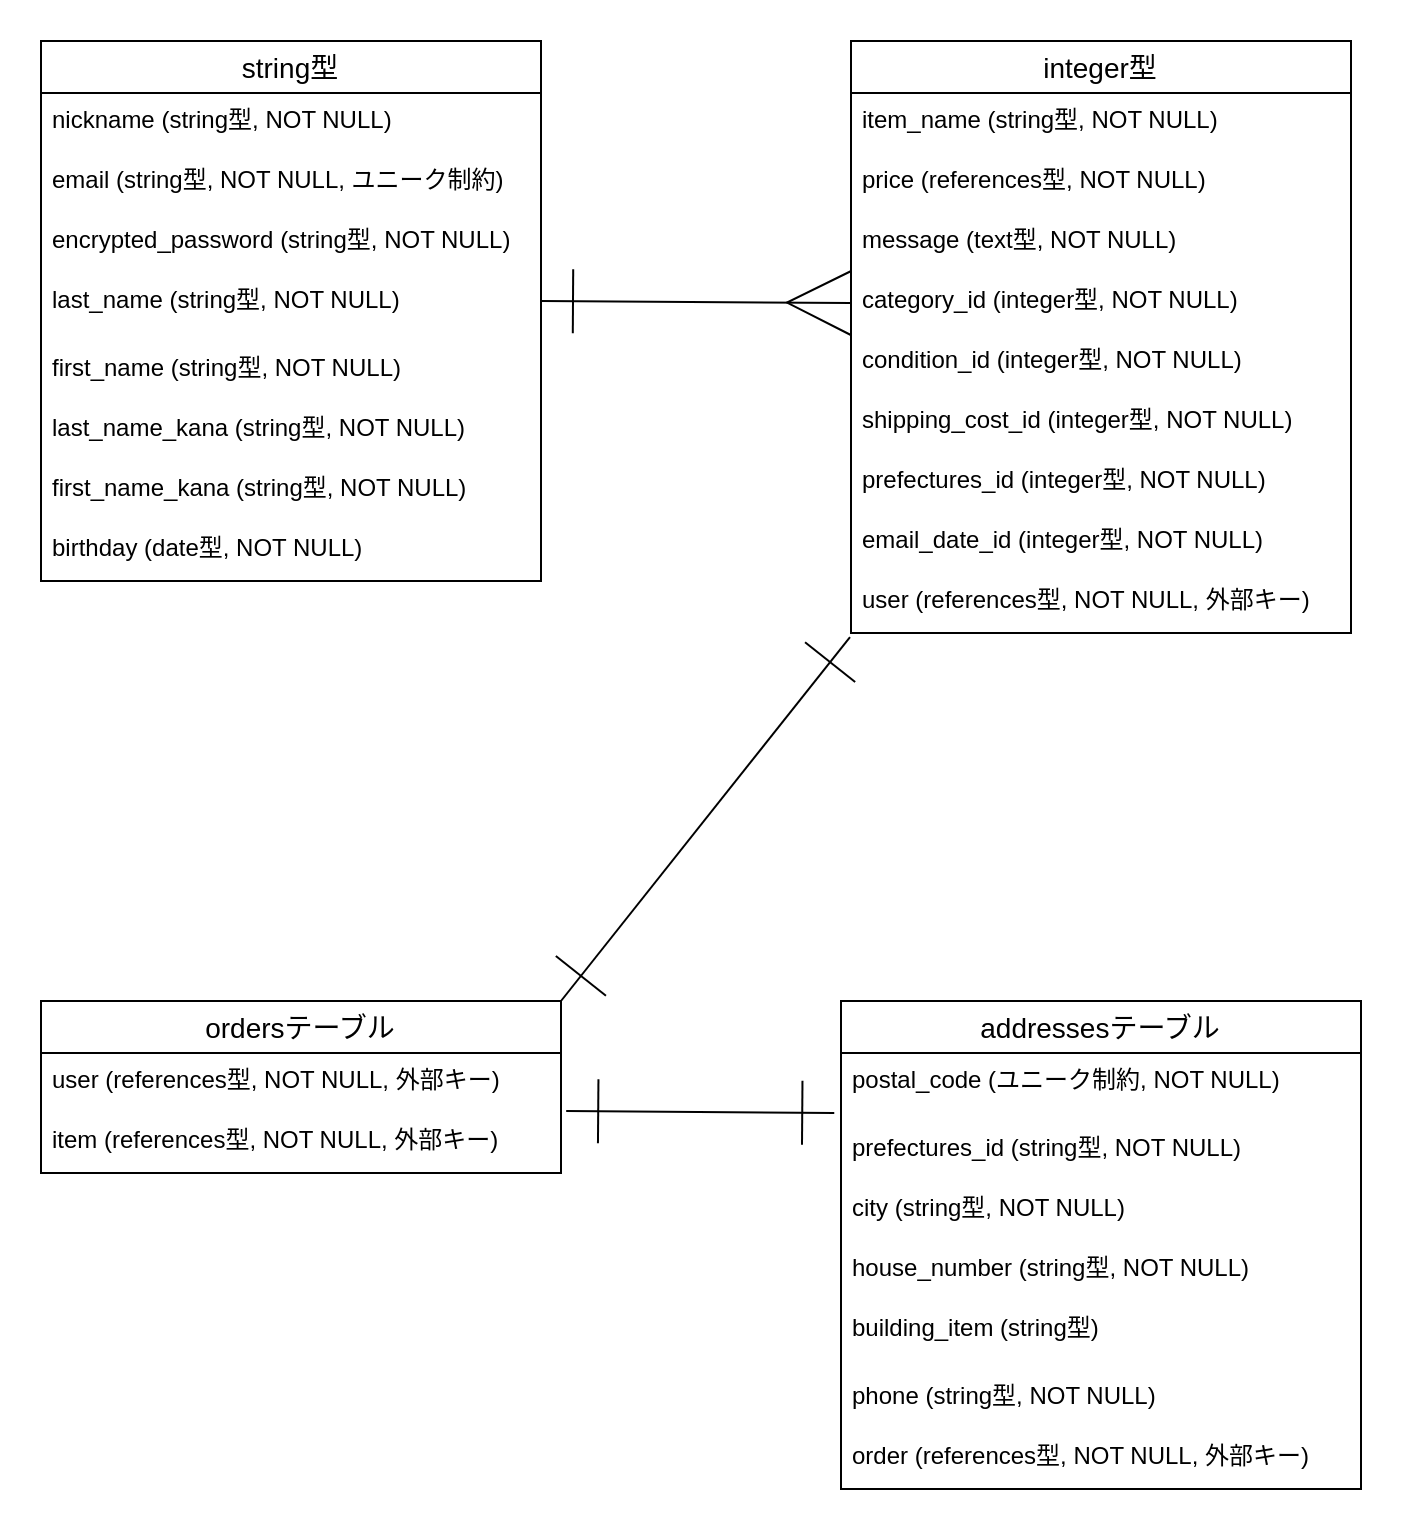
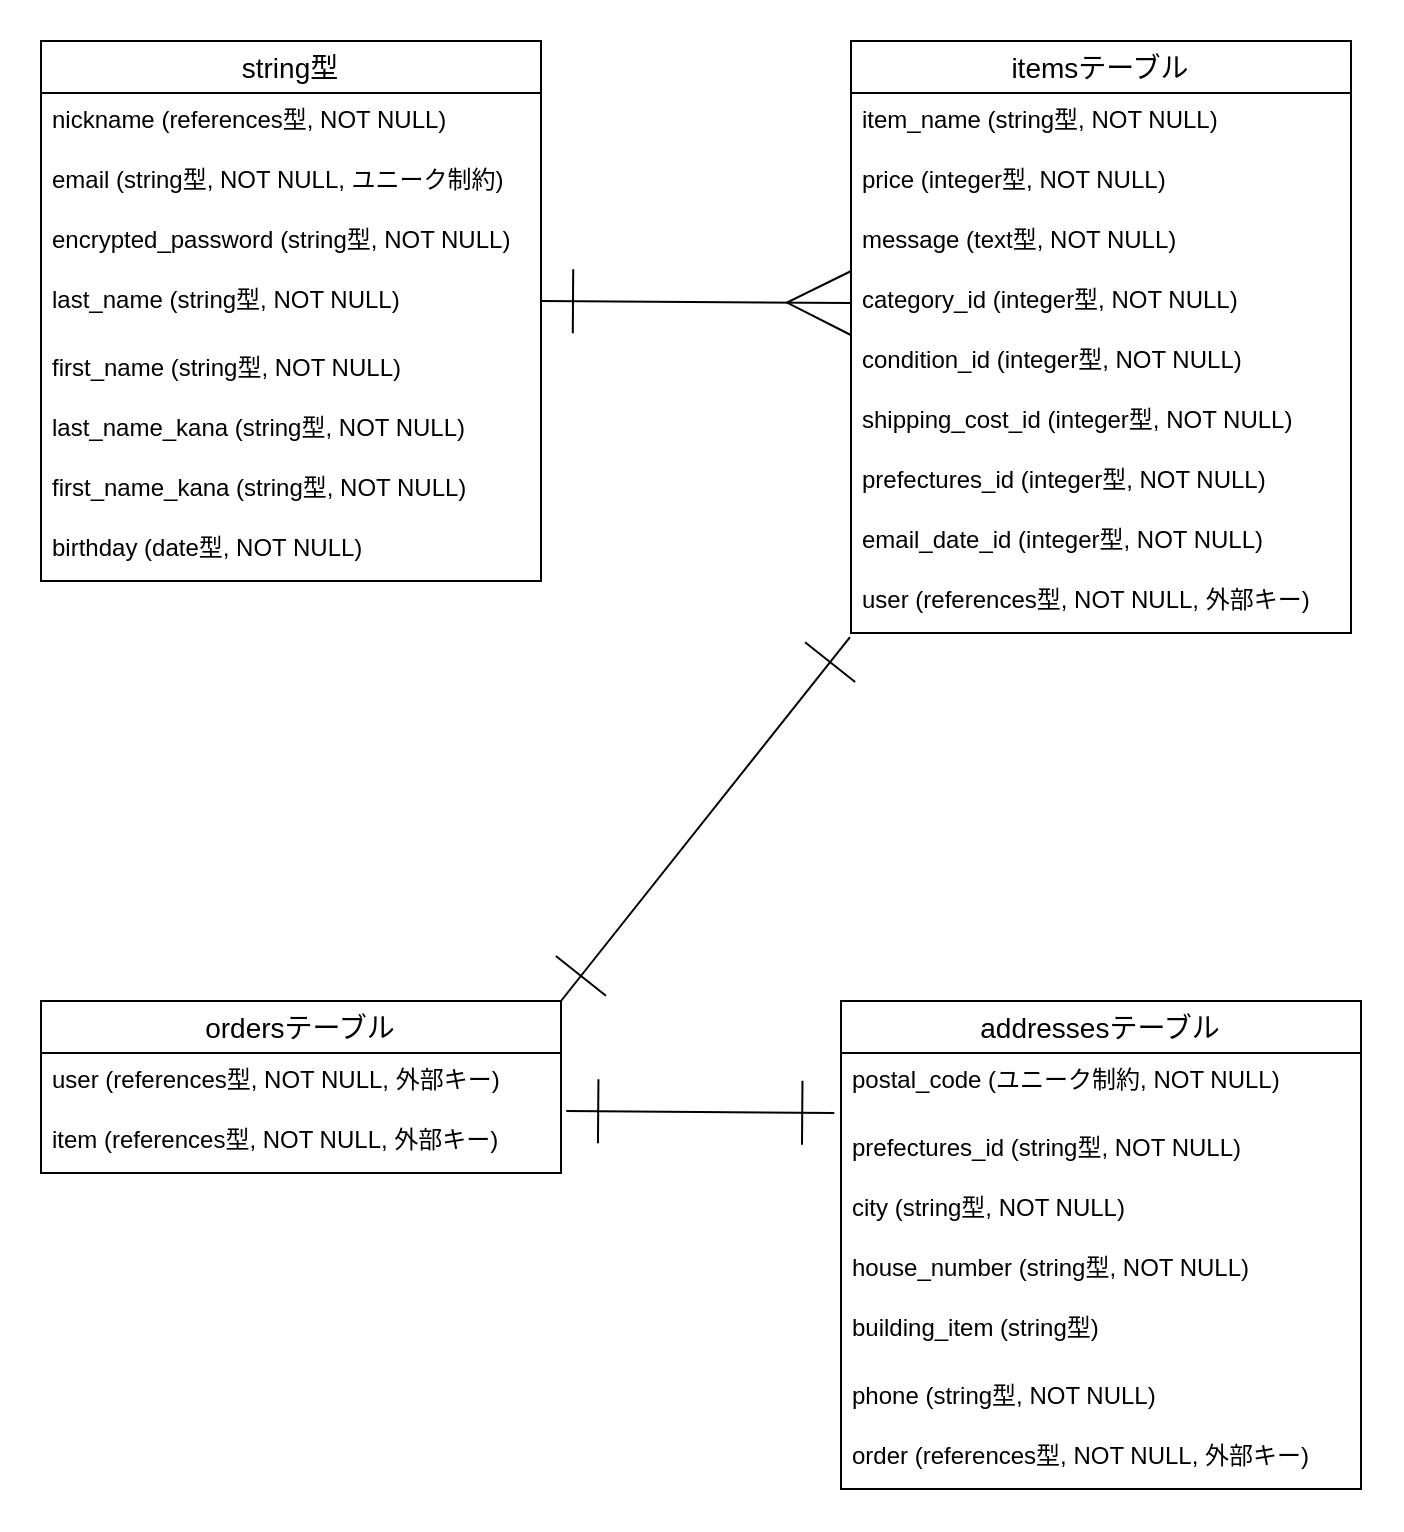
node "integer型": label "integer型" -> "itemsテーブル"
node "nickname (string型, NOT NULL)": label "nickname (string型, NOT NULL)" -> "nickname (references型, NOT NULL)"
node "price (references型, NOT NULL)": label "price (references型, NOT NULL)" -> "price (integer型, NOT NULL)"
